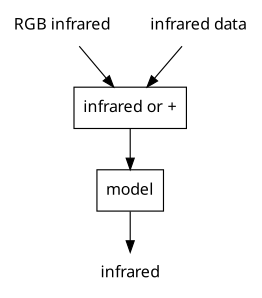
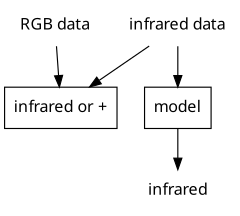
node "RGB infrared": label "RGB infrared" -> "RGB data"
edge "infrared or +" -> "model": now "infrared data" -> "model"
